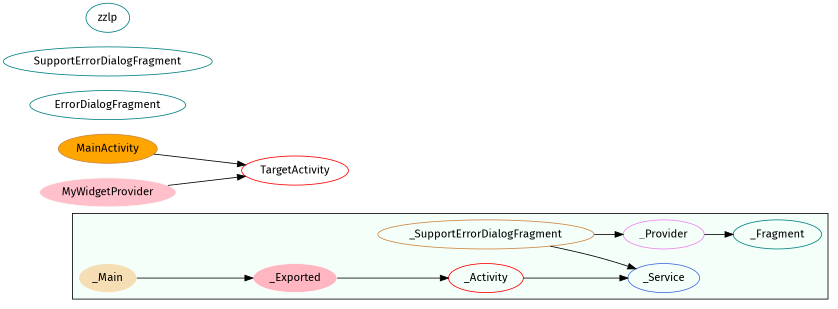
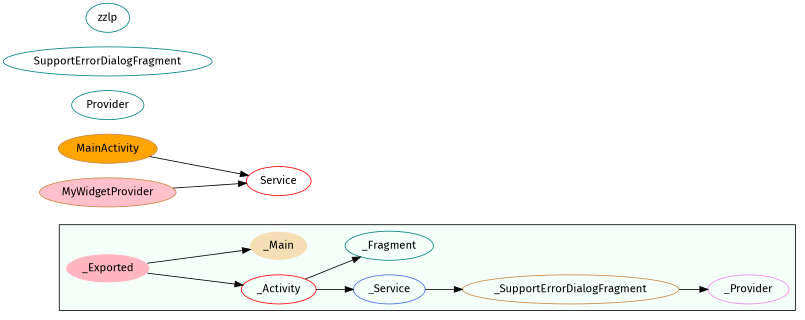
node "ErrorDialogFragment": label "ErrorDialogFragment" -> "Provider"
node "TargetActivity": label "TargetActivity" -> "Service"
node "MyWidgetProvider": color mintcream -> peru
edge "_Provider" -> "_Fragment": now "_Activity" -> "_Fragment"
edge "_SupportErrorDialogFragment" -> "_Service": reversed
edge "_Main" -> "_Exported": reversed
